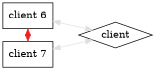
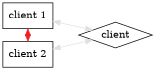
node "client 6": label "client 6" -> "client 1"
node "client 7": label "client 7" -> "client 2"
